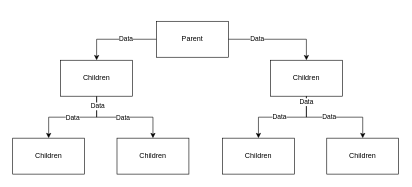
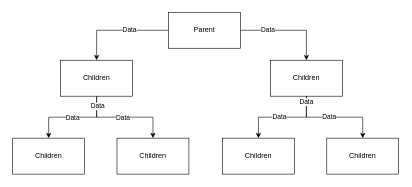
node "Parent": moved (192, 39) -> (204, 30)
